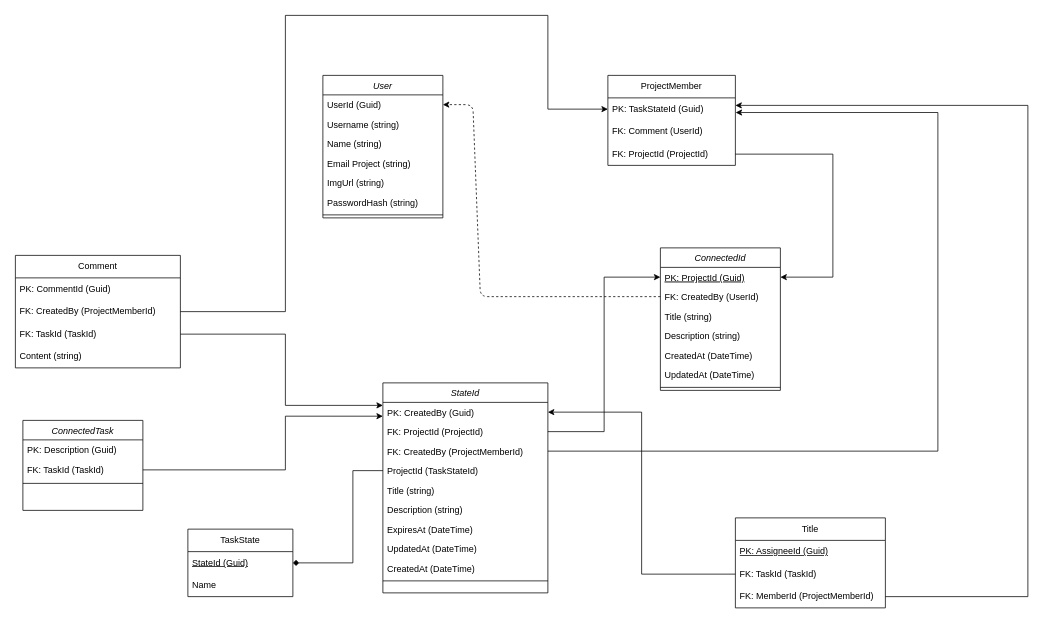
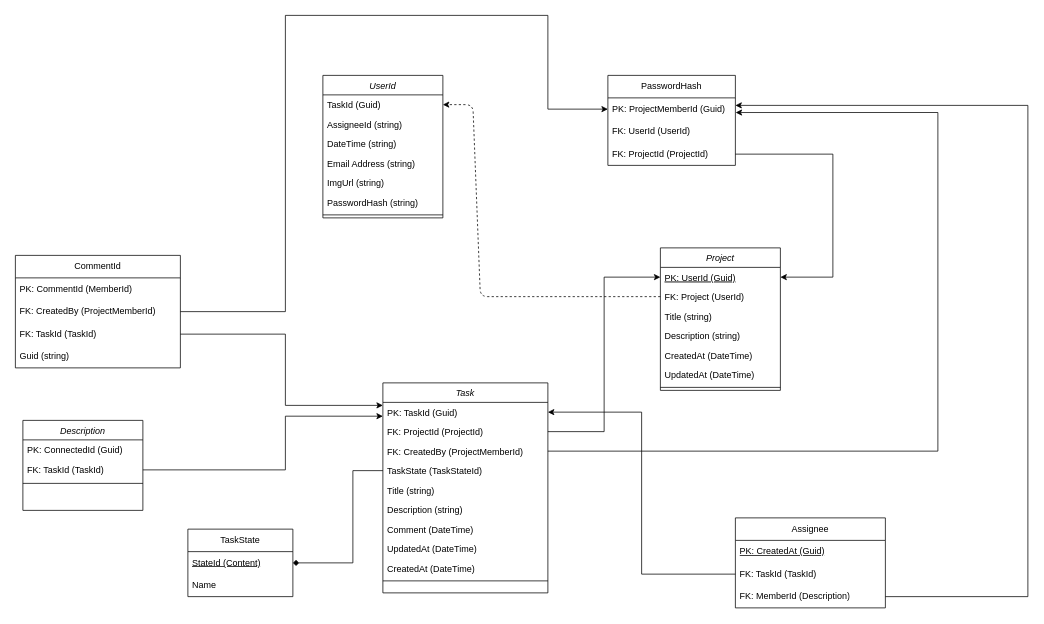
node "User": label "User" -> "UserId"
node "ProjectMember": label "ProjectMember" -> "PasswordHash"
node "UserId (Guid)": label "UserId (Guid)" -> "TaskId (Guid)"
node "PK: TaskStateId (Guid)": label "PK: TaskStateId (Guid)" -> "PK: ProjectMemberId (Guid)"
node "Username (string)": label "Username (string)" -> "AssigneeId (string)"
node "FK: Comment (UserId)": label "FK: Comment (UserId)" -> "FK: UserId (UserId)"
node "Name (string)": label "Name (string)" -> "DateTime (string)"
node "Email Project (string)": label "Email Project (string)" -> "Email Address (string)"
node "ConnectedId": label "ConnectedId" -> "Project"
node "Comment": label "Comment" -> "CommentId"
node "PK: ProjectId (Guid)": label "PK: ProjectId (Guid)" -> "PK: UserId (Guid)"
node "PK: CommentId (Guid)": label "PK: CommentId (Guid)" -> "PK: CommentId (MemberId)"
node "FK: CreatedBy (UserId)": label "FK: CreatedBy (UserId)" -> "FK: Project (UserId)"
node "Content (string)": label "Content (string)" -> "Guid (string)"
node "StateId": label "StateId" -> "Task"
node "PK: CreatedBy (Guid)": label "PK: CreatedBy (Guid)" -> "PK: TaskId (Guid)"
node "ConnectedTask": label "ConnectedTask" -> "Description"
node "PK: Description (Guid)": label "PK: Description (Guid)" -> "PK: ConnectedId (Guid)"
node "ProjectId (TaskStateId)": label "ProjectId (TaskStateId)" -> "TaskState (TaskStateId)"
node "Title": label "Title" -> "Assignee"
node "ExpiresAt (DateTime)": label "ExpiresAt (DateTime)" -> "Comment (DateTime)"
node "PK: AssigneeId (Guid)": label "PK: AssigneeId (Guid)" -> "PK: CreatedAt (Guid)"
node "StateId (Guid)": label "StateId (Guid)" -> "StateId (Content)"
node "FK: MemberId (ProjectMemberId)": label "FK: MemberId (ProjectMemberId)" -> "FK: MemberId (Description)"
